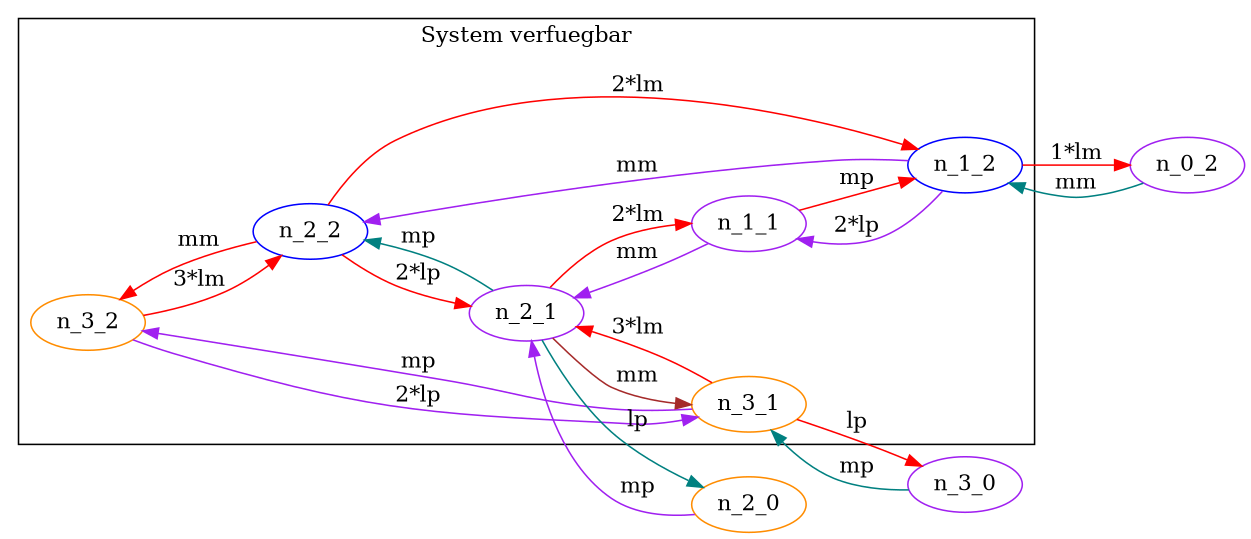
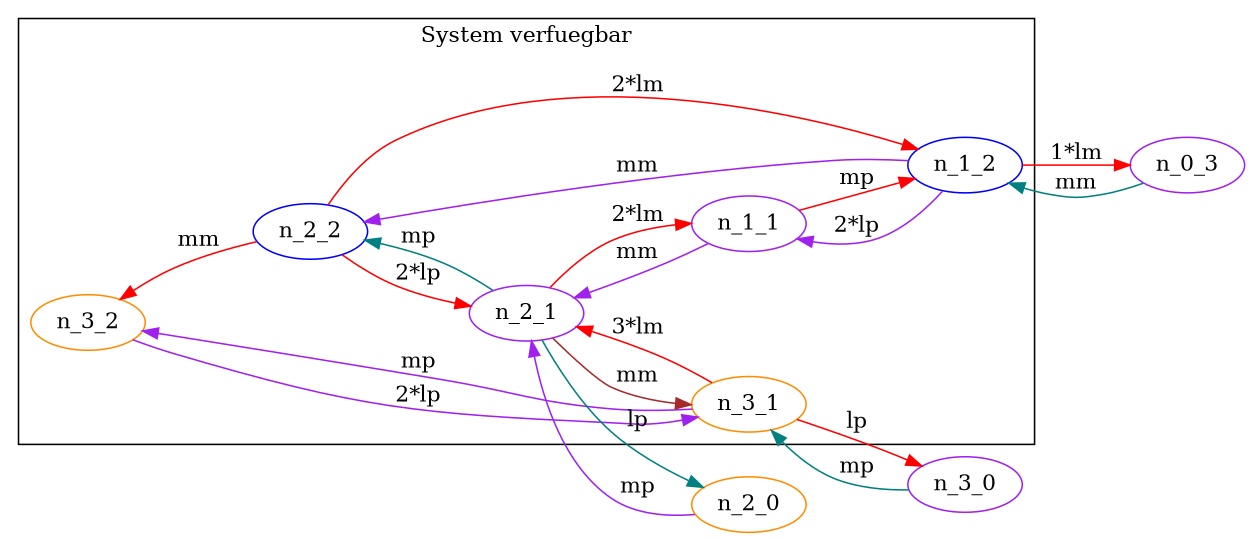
node "n_0_2": label "n_0_2" -> "n_0_3"
edge "n_3_2" -> "n_2_2": removed, label "3*lm"
